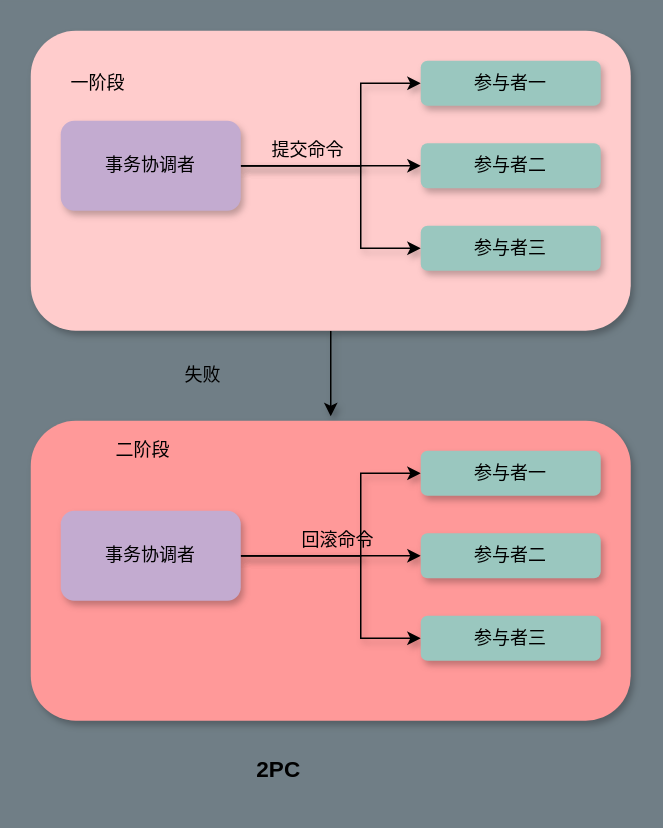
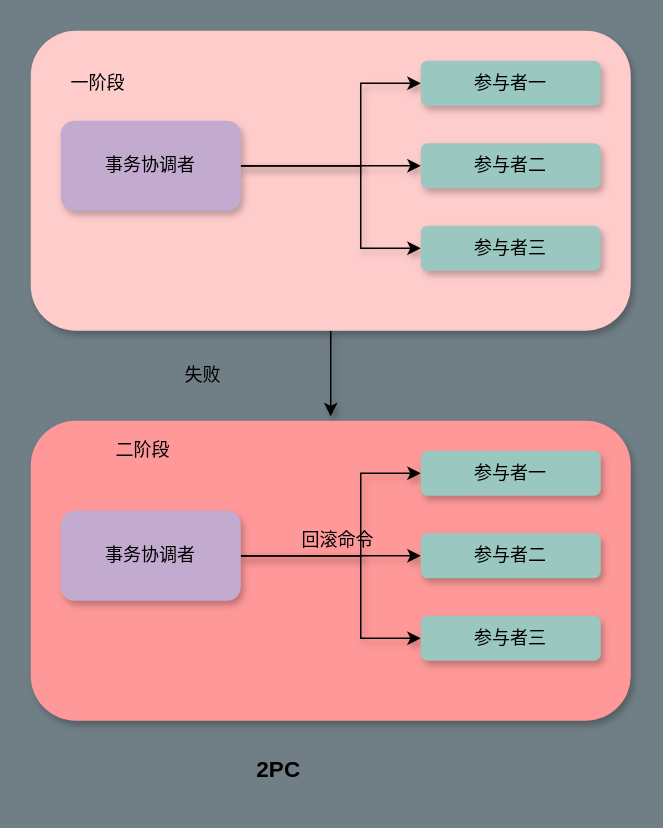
node "提交命令": removed
